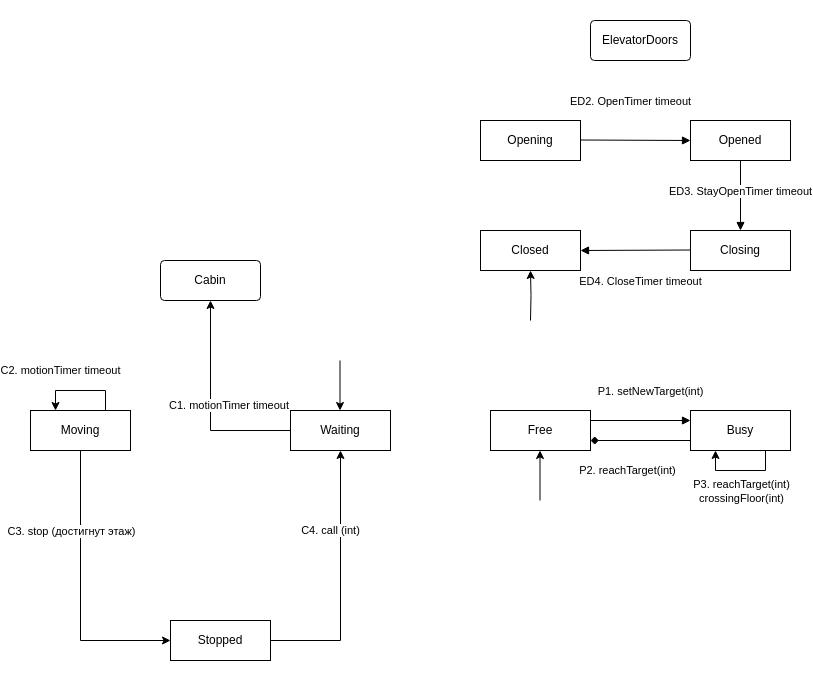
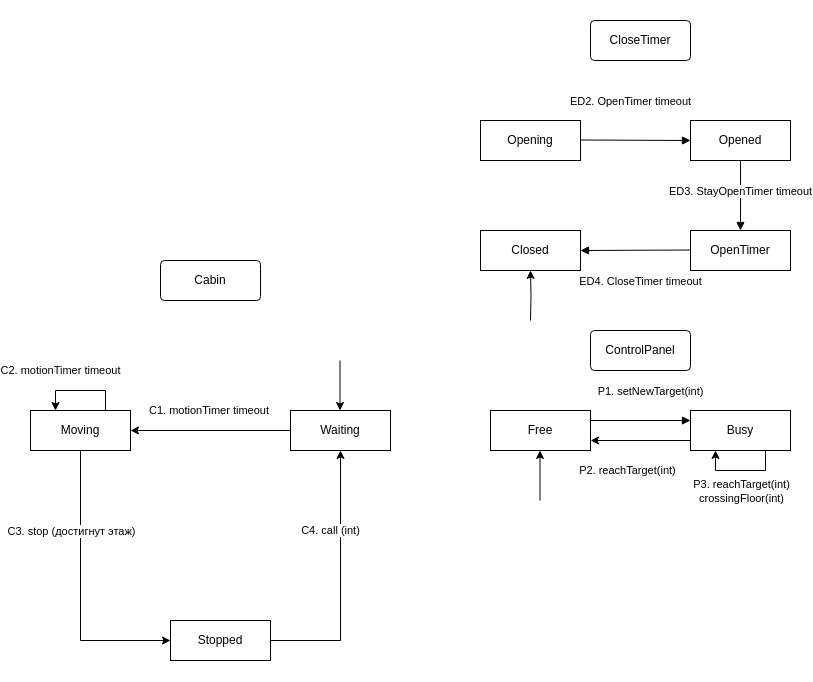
node "ElevatorDoors": label "ElevatorDoors" -> "CloseTimer"
node "Closing": label "Closing" -> "OpenTimer"
node "ControlPanel": added
edge "Waiting" -> "Cabin": now "Waiting" -> "Moving"
edge "Busy" -> "Free": arrowhead diamond -> classic
